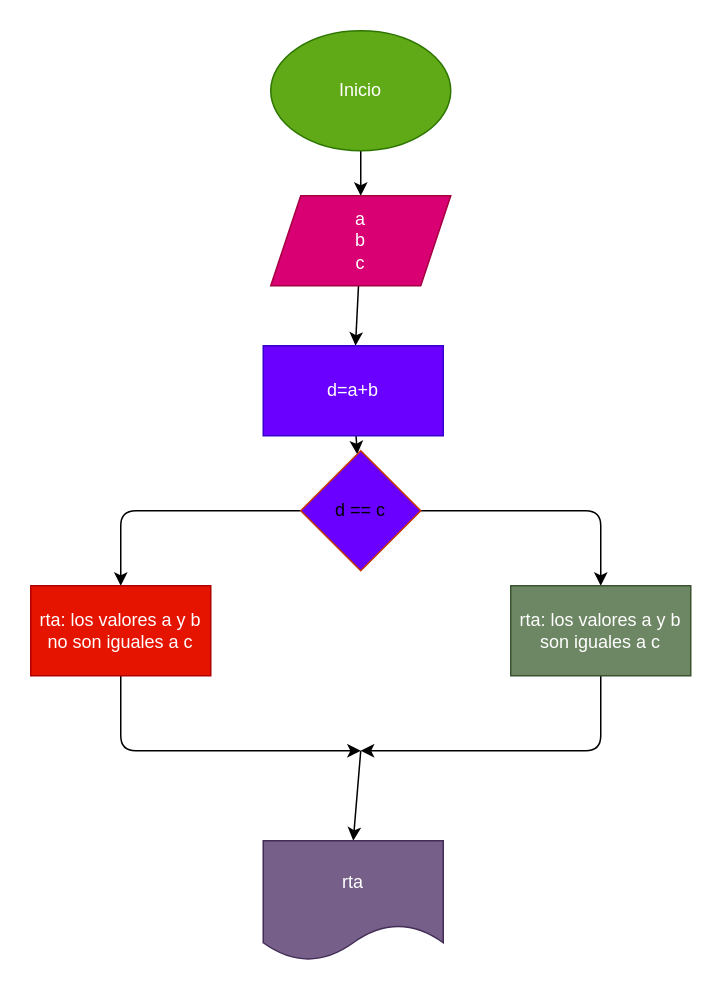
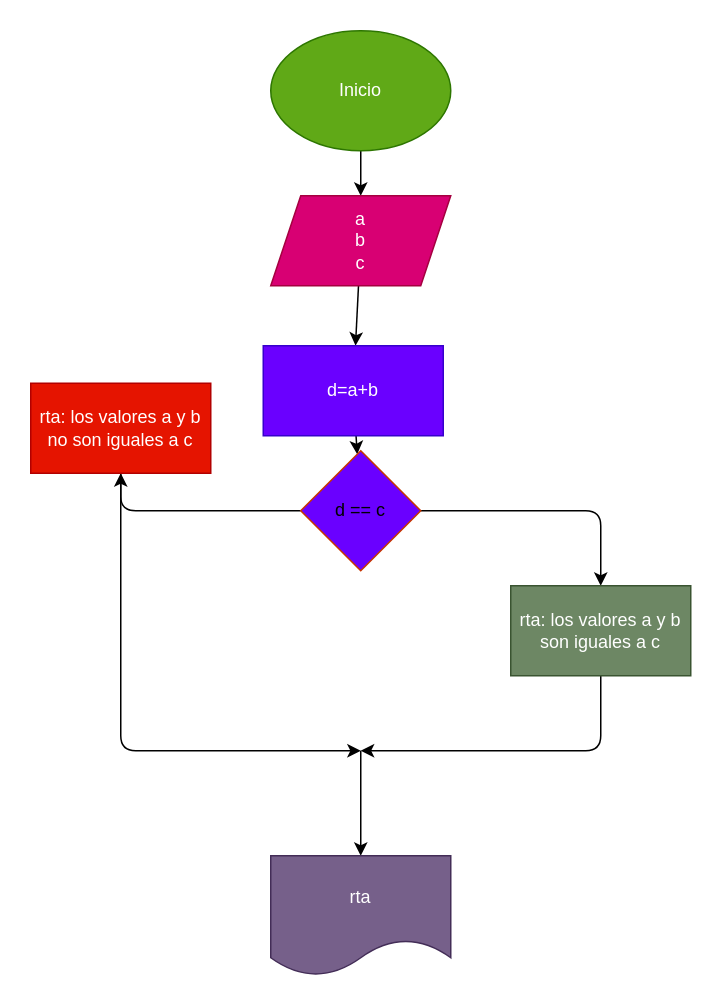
node "rta: los valores a y b no son iguales a c": moved (121, 631) -> (121, 428)
node "rta": moved (353, 901) -> (361, 916)
